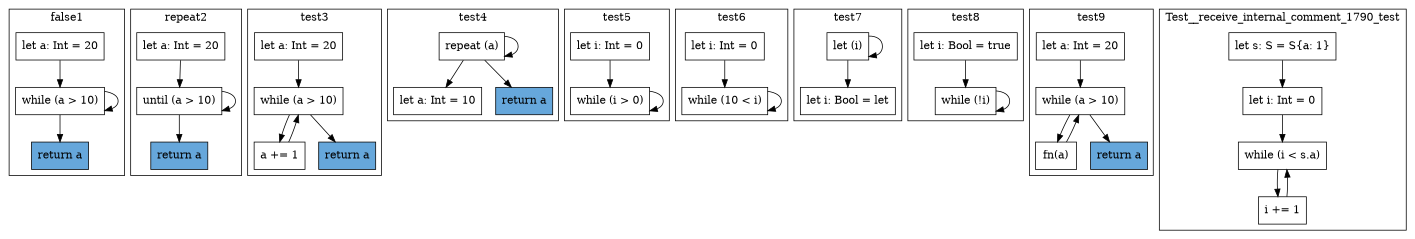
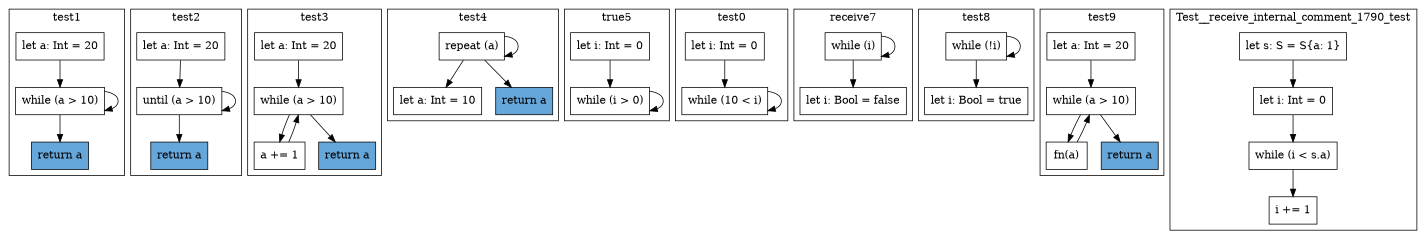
cluster "false1": label "false1" -> "test1"
cluster "repeat2": label "repeat2" -> "test2"
cluster "test5": label "test5" -> "true5"
cluster "test6": label "test6" -> "test0"
cluster "test7": label "test7" -> "receive7"
node "let (i)": label "let (i)" -> "while (i)"
edge "let i: Bool = true" -> "while (!i)": reversed
node "let i: Bool = let": label "let i: Bool = let" -> "let i: Bool = false"
edge "i += 1" -> "while (i < s.a)": removed
